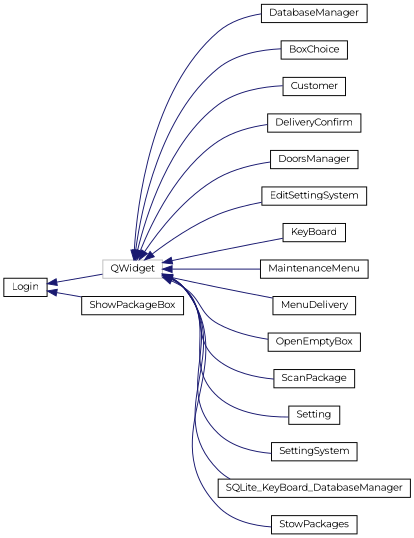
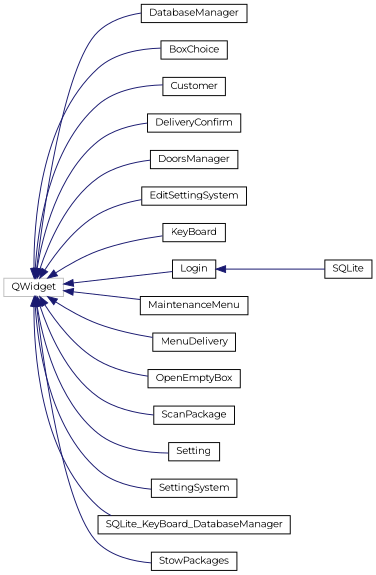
edge "QWidget" -> "Login": reversed
node "ShowPackageBox": label "ShowPackageBox" -> "SQLite"
